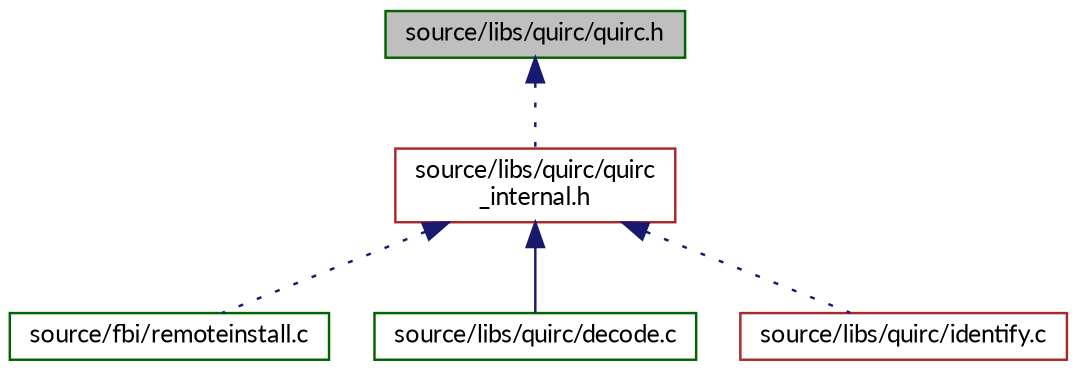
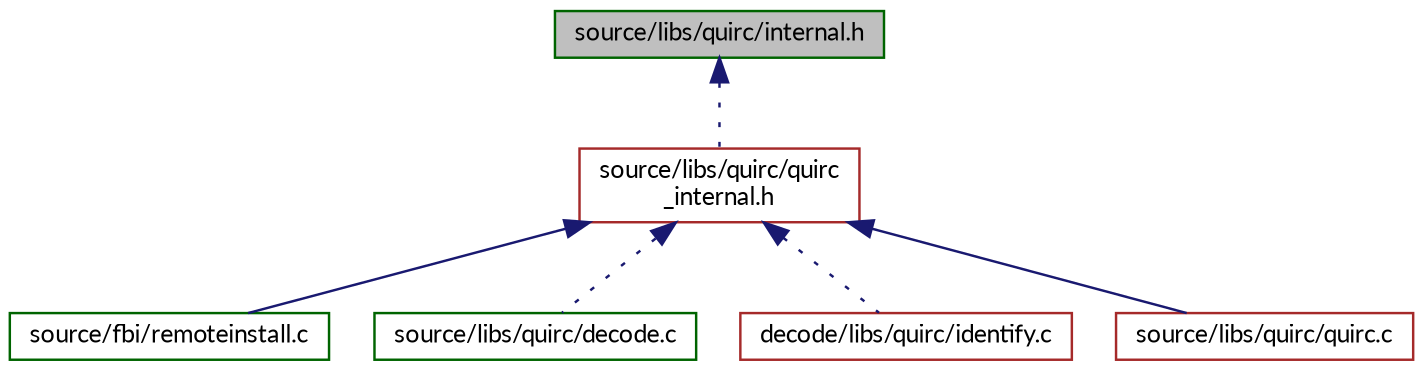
node "source/libs/quirc/quirc.h": label "source/libs/quirc/quirc.h" -> "source/libs/quirc/internal.h"
edge "source/fbi/remoteinstall.c" -> "source/libs/quirc/quirc _internal.h": style dotted -> solid
edge "source/libs/quirc/decode.c" -> "source/libs/quirc/quirc _internal.h": style solid -> dotted
node "source/libs/quirc/identify.c": label "source/libs/quirc/identify.c" -> "decode/libs/quirc/identify.c"
node "source/libs/quirc/quirc.c": added
